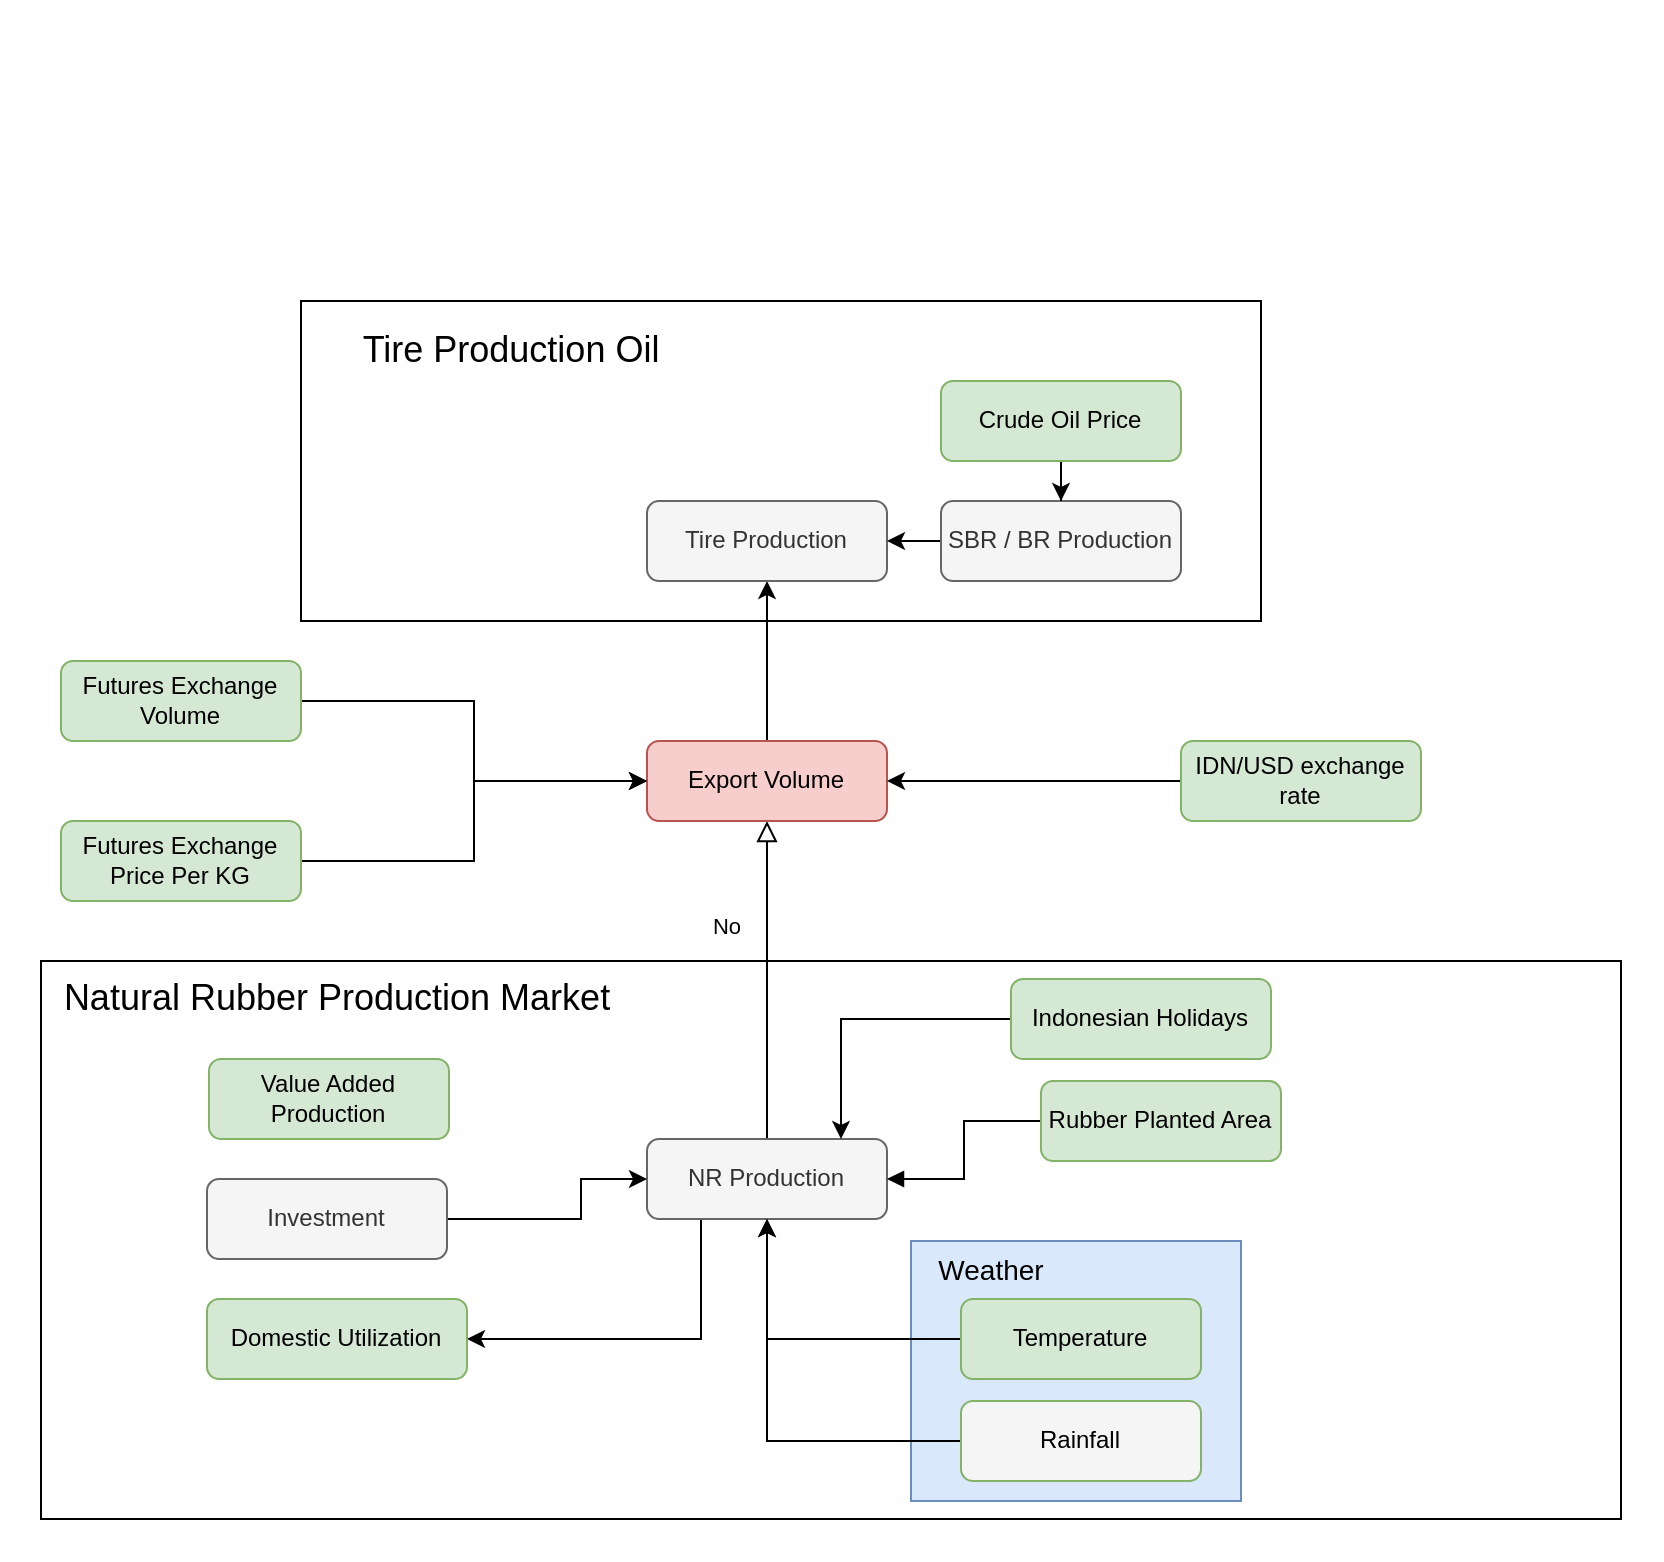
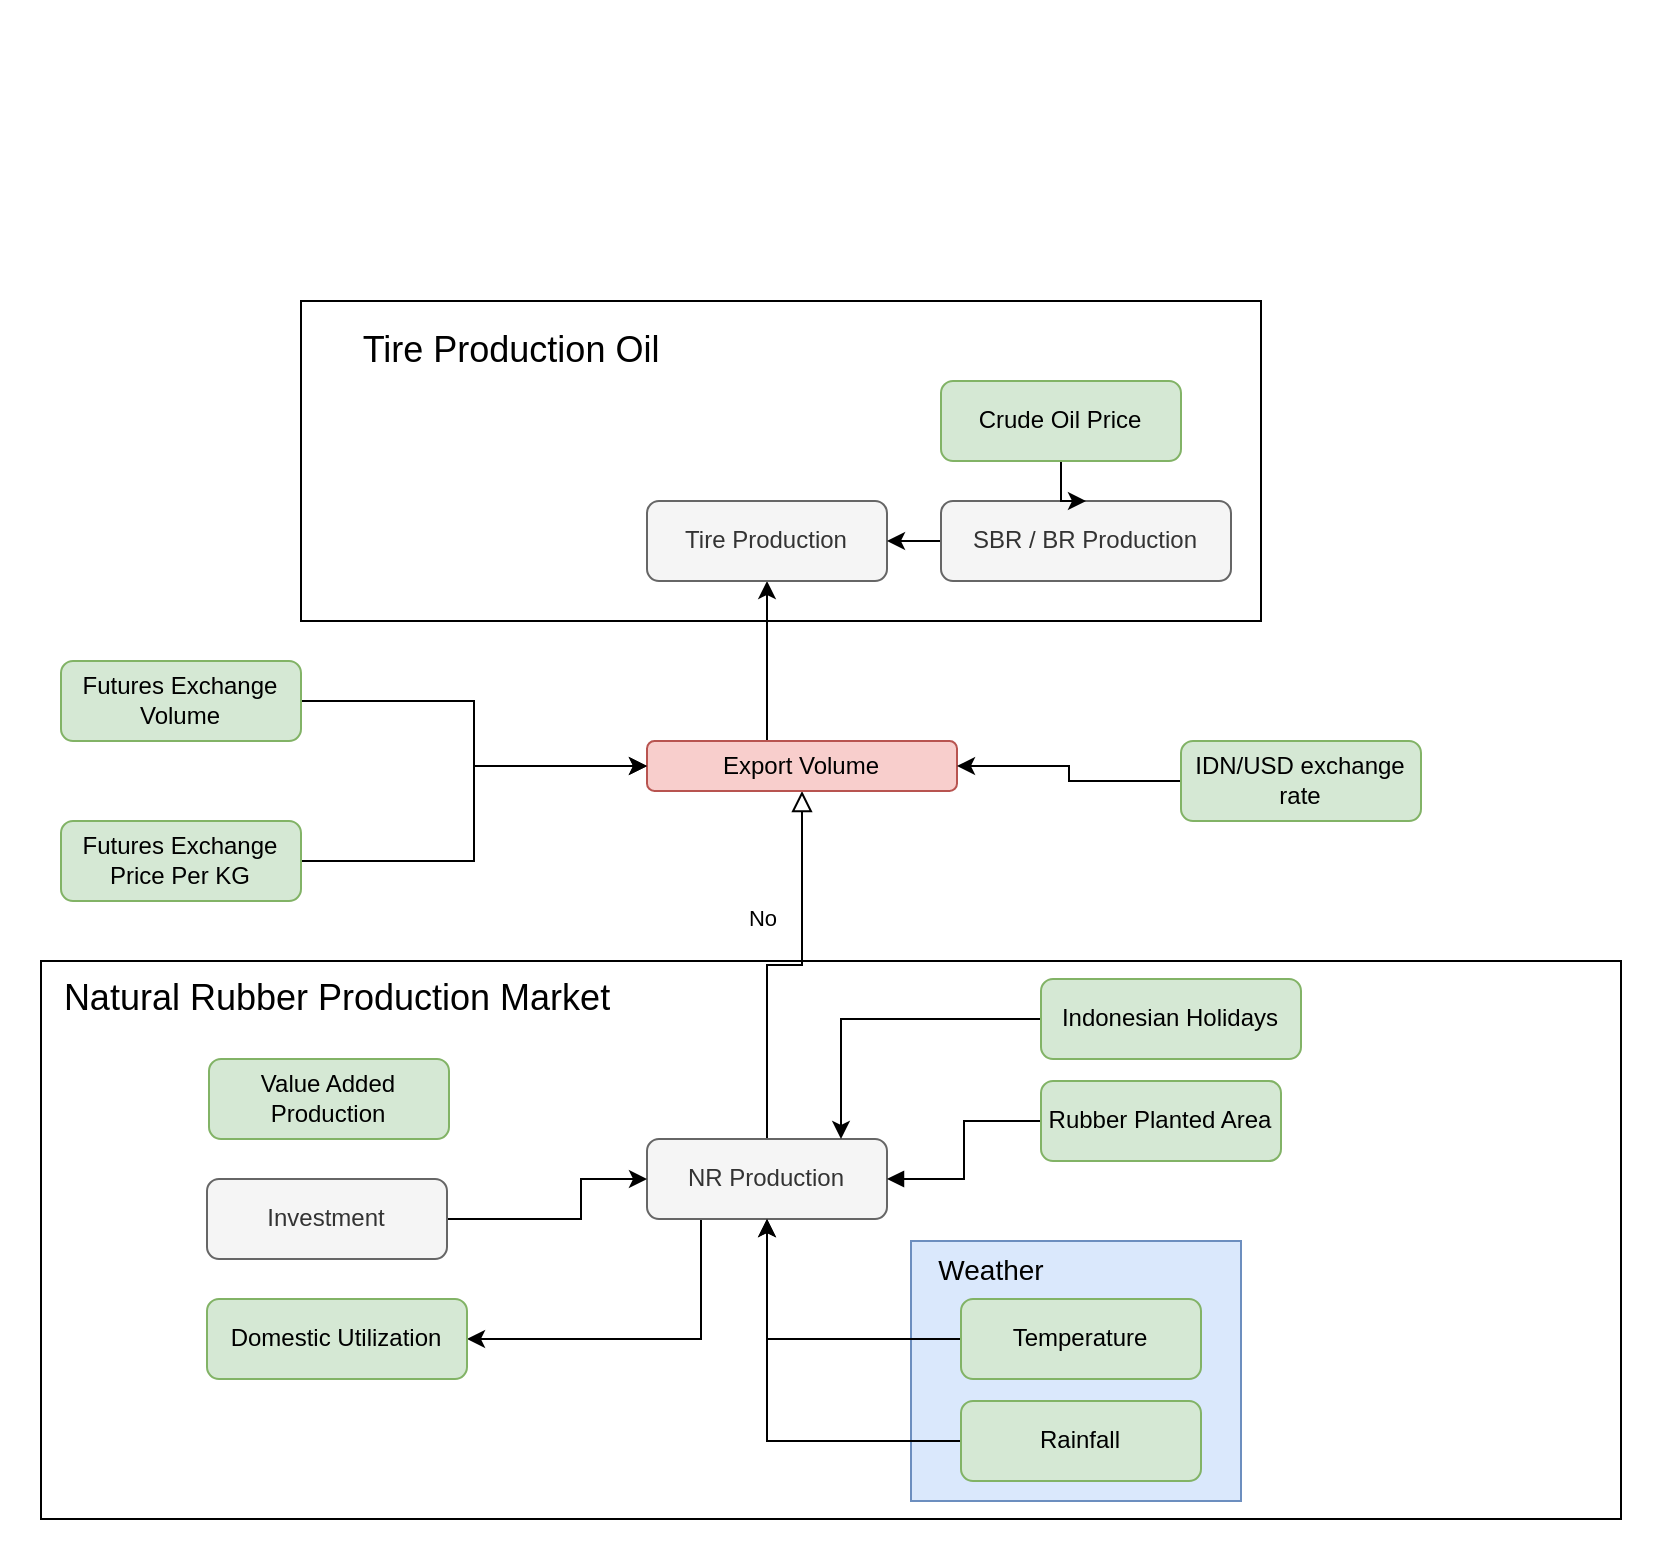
node "SBR / BR Production": size 240x80 -> 290x80
node "Export Volume": size 240x80 -> 310x50
node "Indonesian Holidays": moved (1141, 1019) -> (1171, 1019)
node "Rainfall": fillcolor #f5f5f5 -> #d5e8d4
